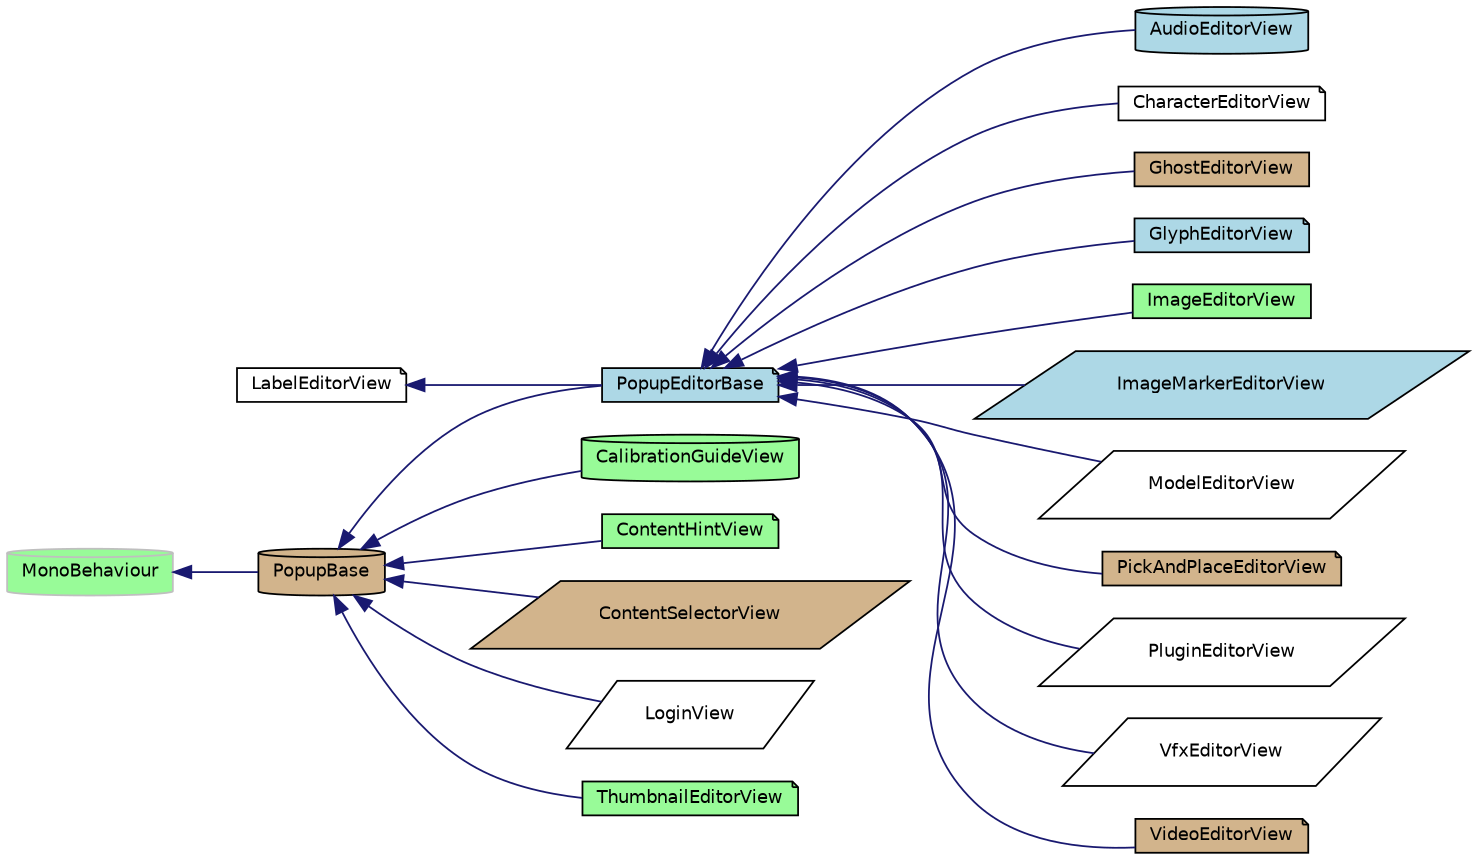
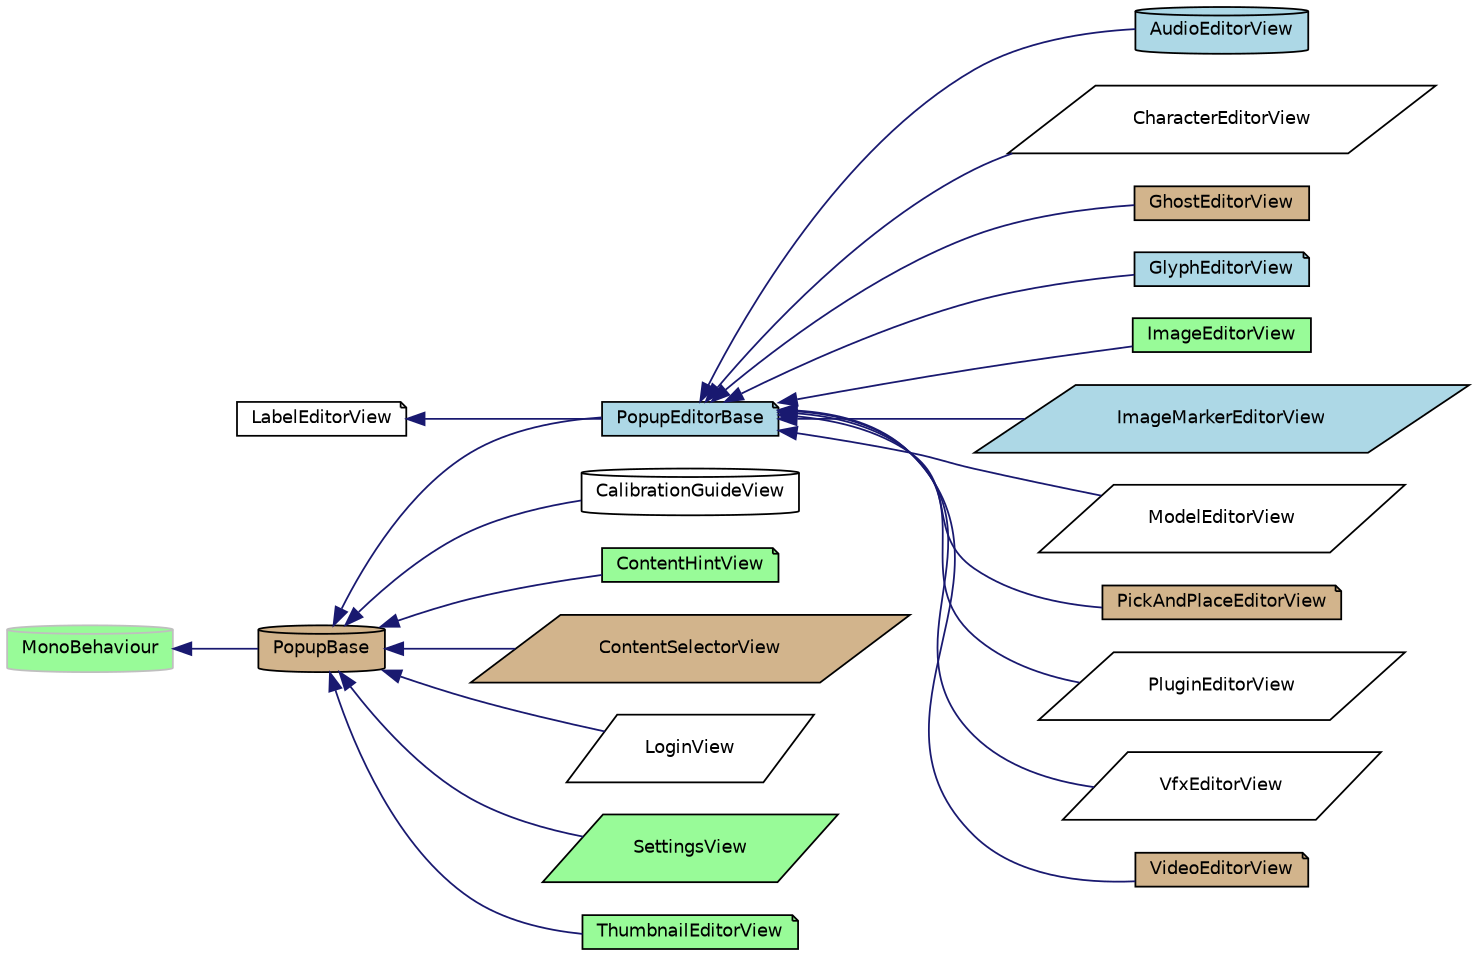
node "CharacterEditorView": shape note -> parallelogram
node "CalibrationGuideView": fillcolor palegreen -> white
node "SettingsView": added
